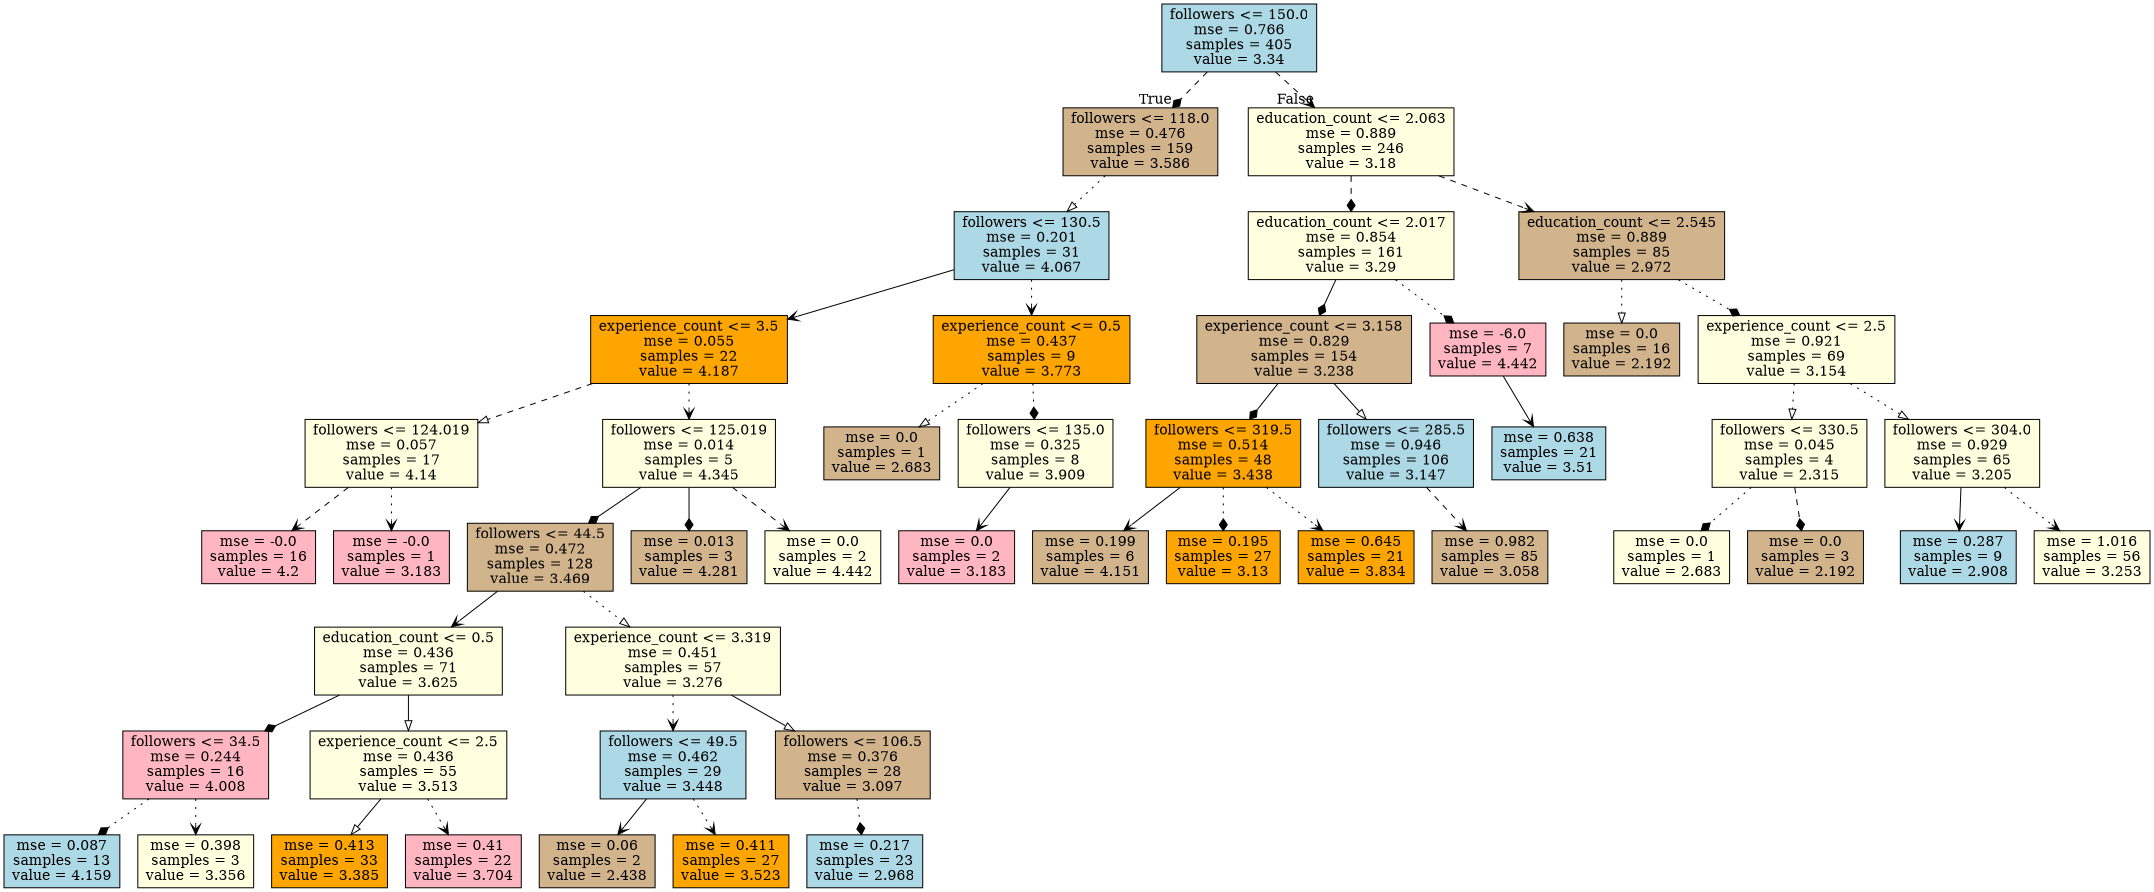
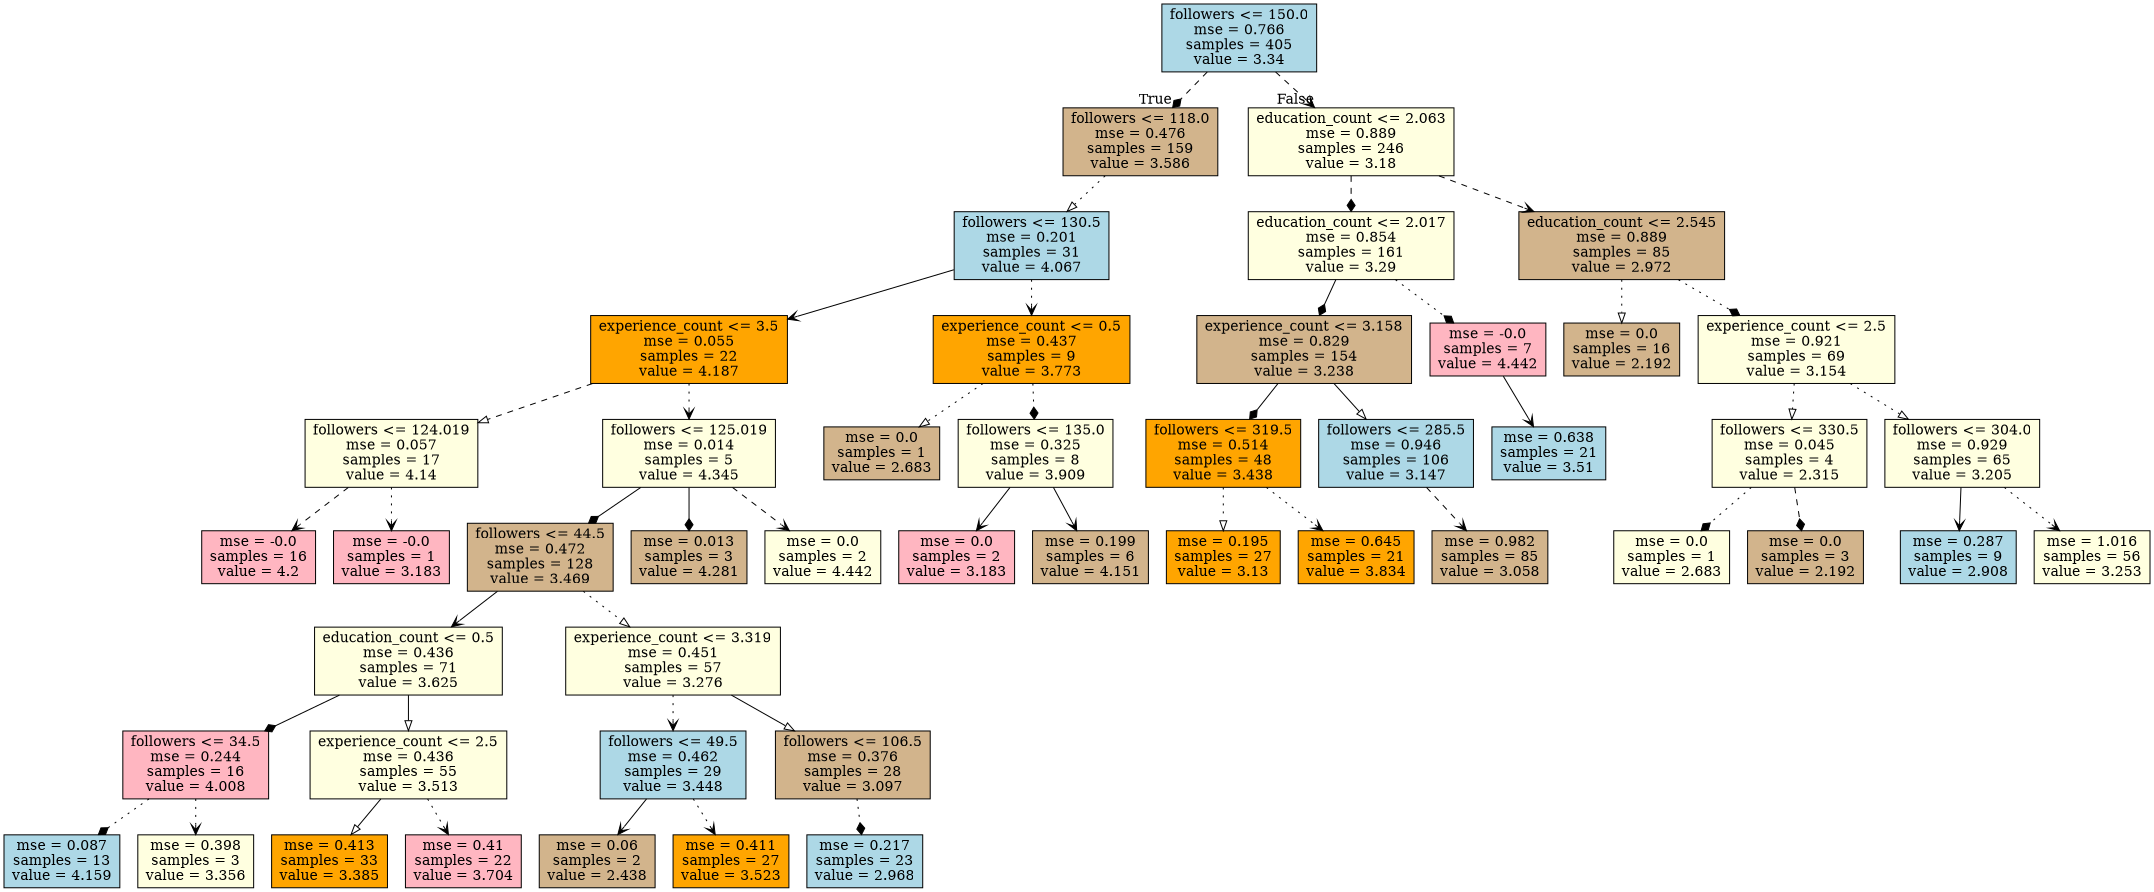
node "mse = -6.0 samples = 7 value = 4.442": label "mse = -6.0 samples = 7 value = 4.442" -> "mse = -0.0 samples = 7 value = 4.442"
edge "followers <= 319.5 mse = 0.514 samples = 48 value = 3.438" -> "mse = 0.195 samples = 27 value = 3.13": arrowhead diamond -> onormal
edge "followers <= 319.5 mse = 0.514 samples = 48 value = 3.438" -> "mse = 0.199 samples = 6 value = 4.151": now "followers <= 135.0 mse = 0.325 samples = 8 value = 3.909" -> "mse = 0.199 samples = 6 value = 4.151"
